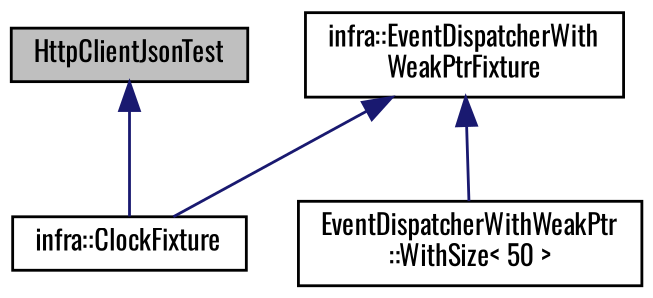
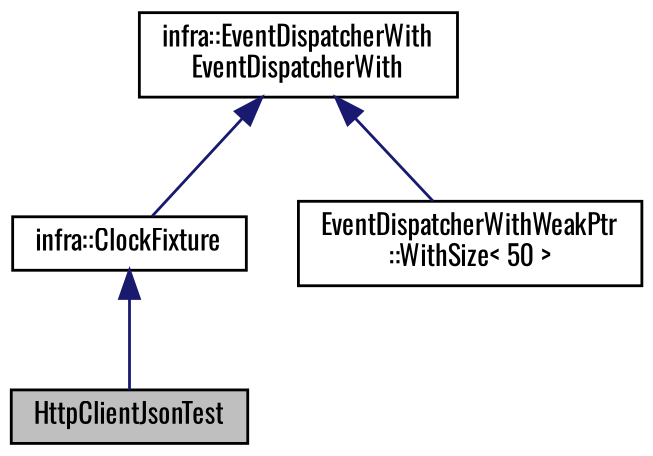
node "infra::EventDispatcherWith WeakPtrFixture": label "infra::EventDispatcherWith WeakPtrFixture" -> "infra::EventDispatcherWith EventDispatcherWith"
edge "infra::ClockFixture" -> "HttpClientJsonTest": reversed
